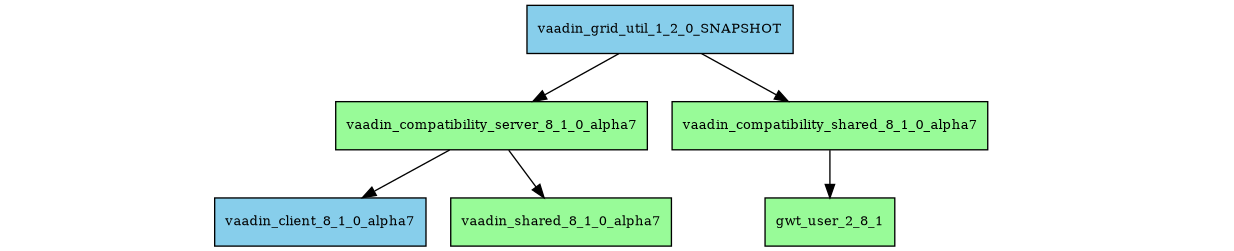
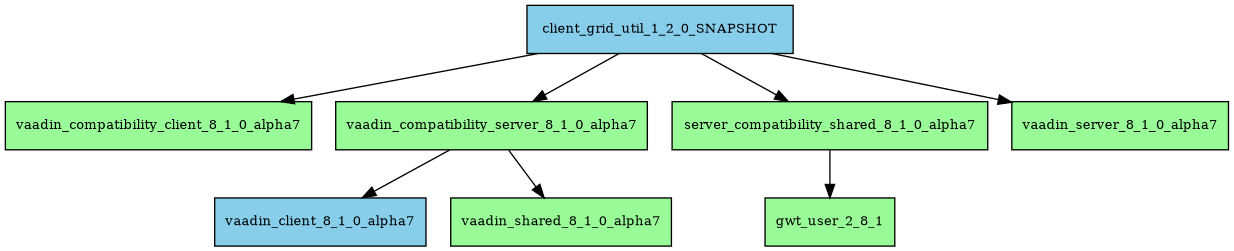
node "vaadin_grid_util_1_2_0_SNAPSHOT": label "vaadin_grid_util_1_2_0_SNAPSHOT" -> "client_grid_util_1_2_0_SNAPSHOT"
node "vaadin_compatibility_client_8_1_0_alpha7": added
node "vaadin_compatibility_shared_8_1_0_alpha7": label "vaadin_compatibility_shared_8_1_0_alpha7" -> "server_compatibility_shared_8_1_0_alpha7"
node "vaadin_server_8_1_0_alpha7": added
